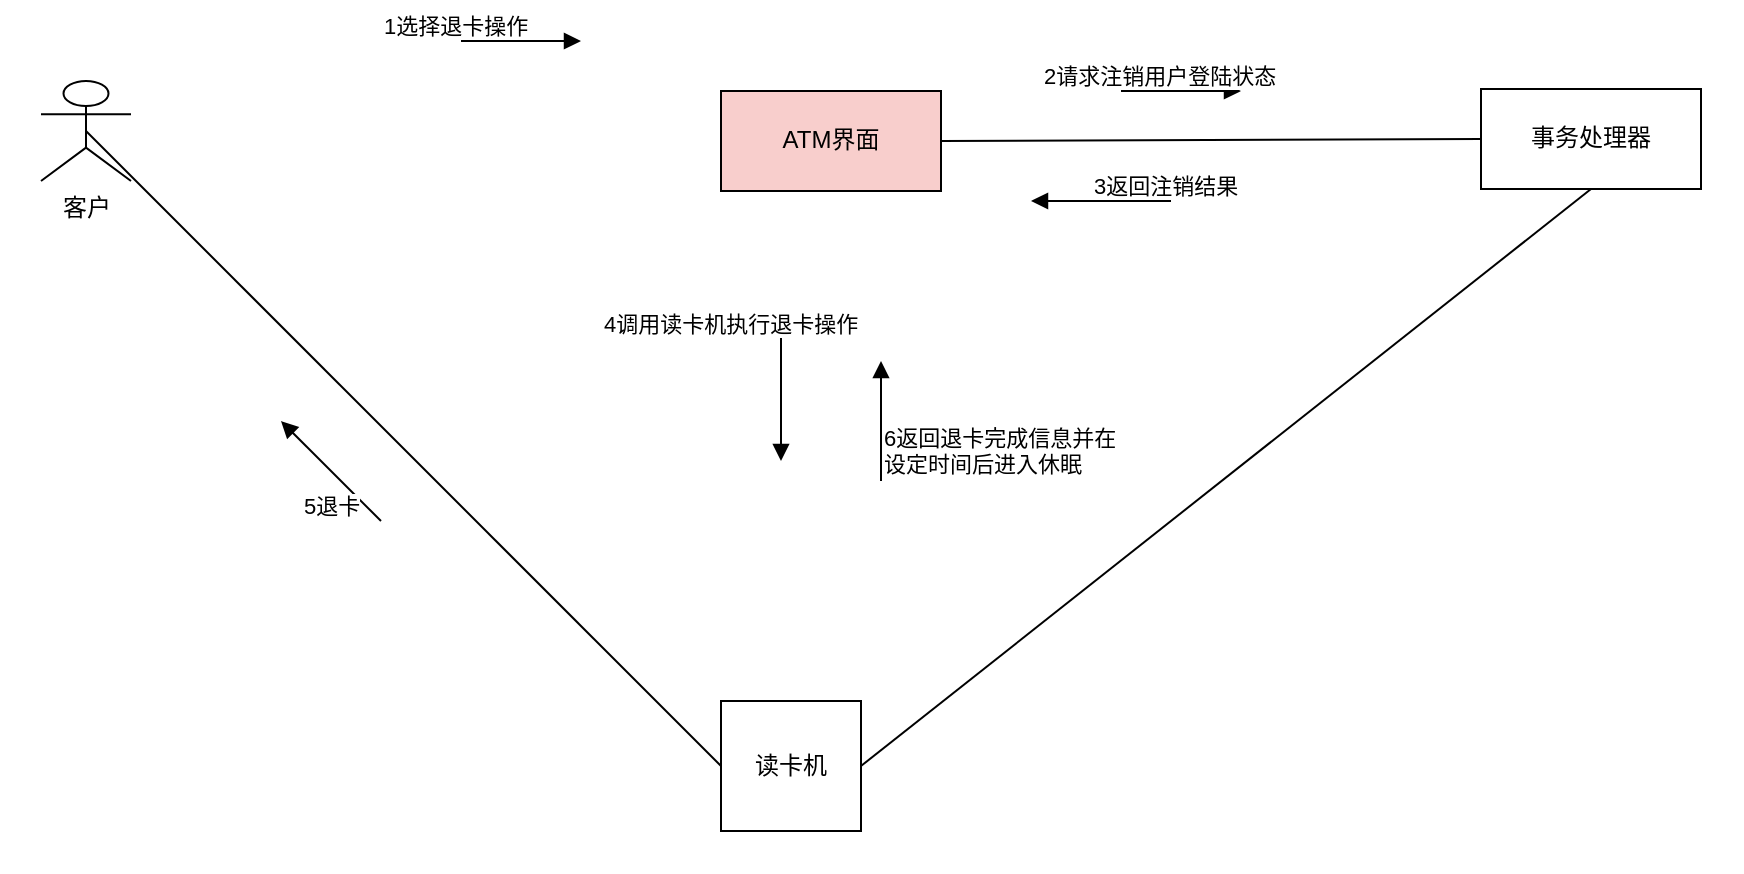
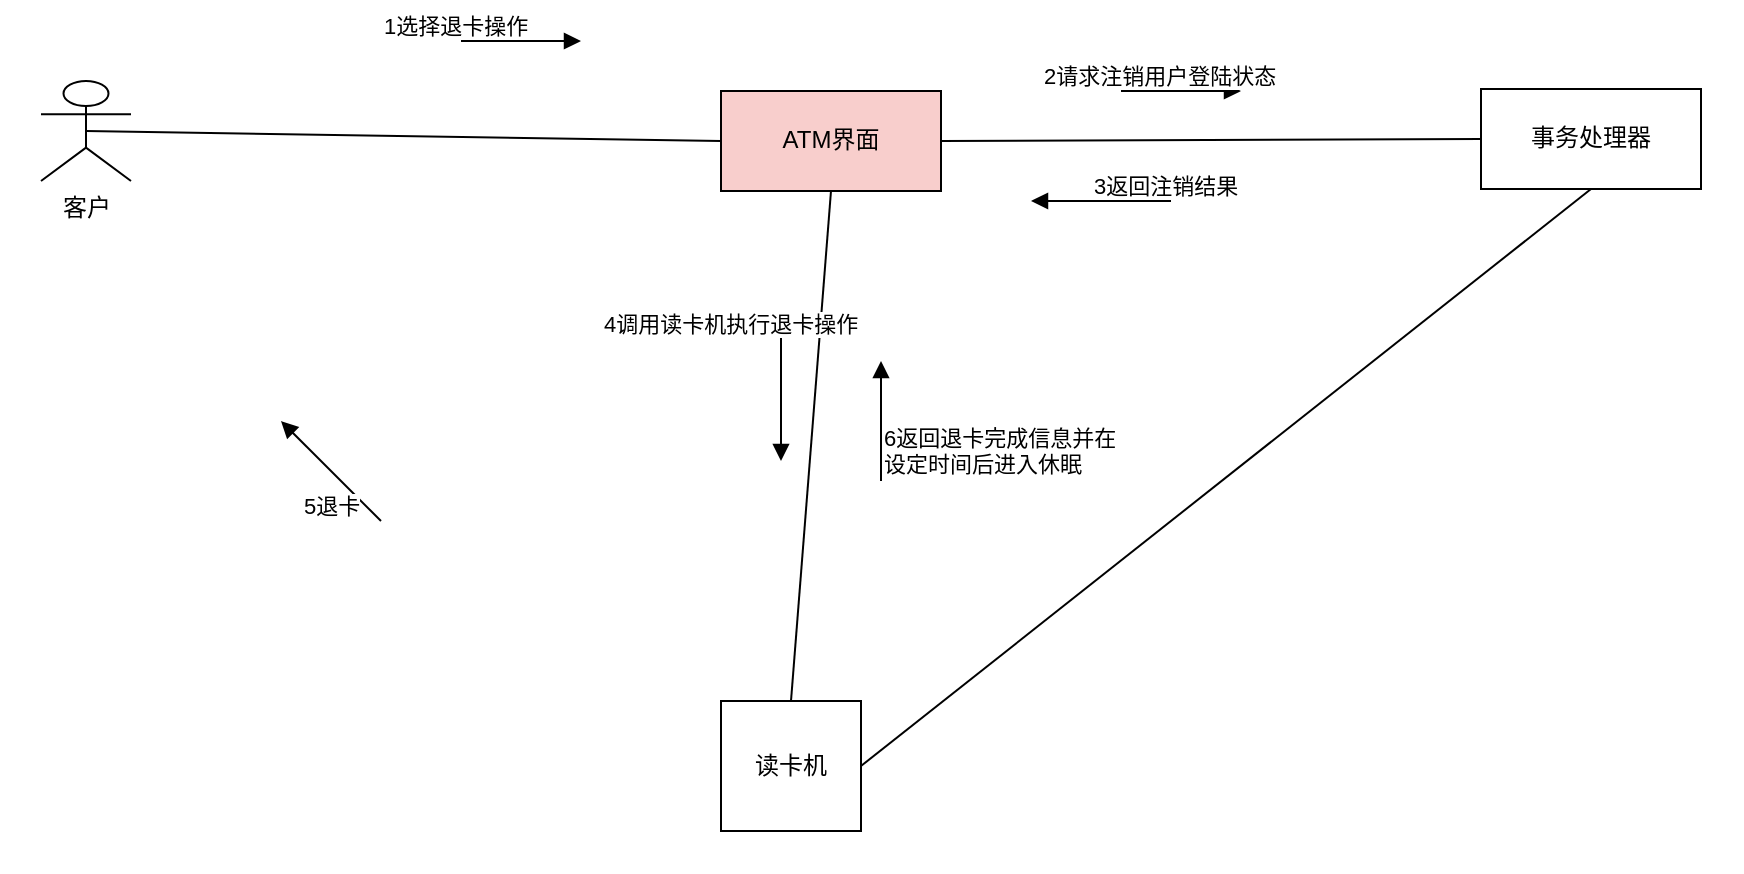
edge "客户" -- "ATM界面": added
edge "客户" -- "读卡机": removed
edge "ATM界面" -- "读卡机": added
